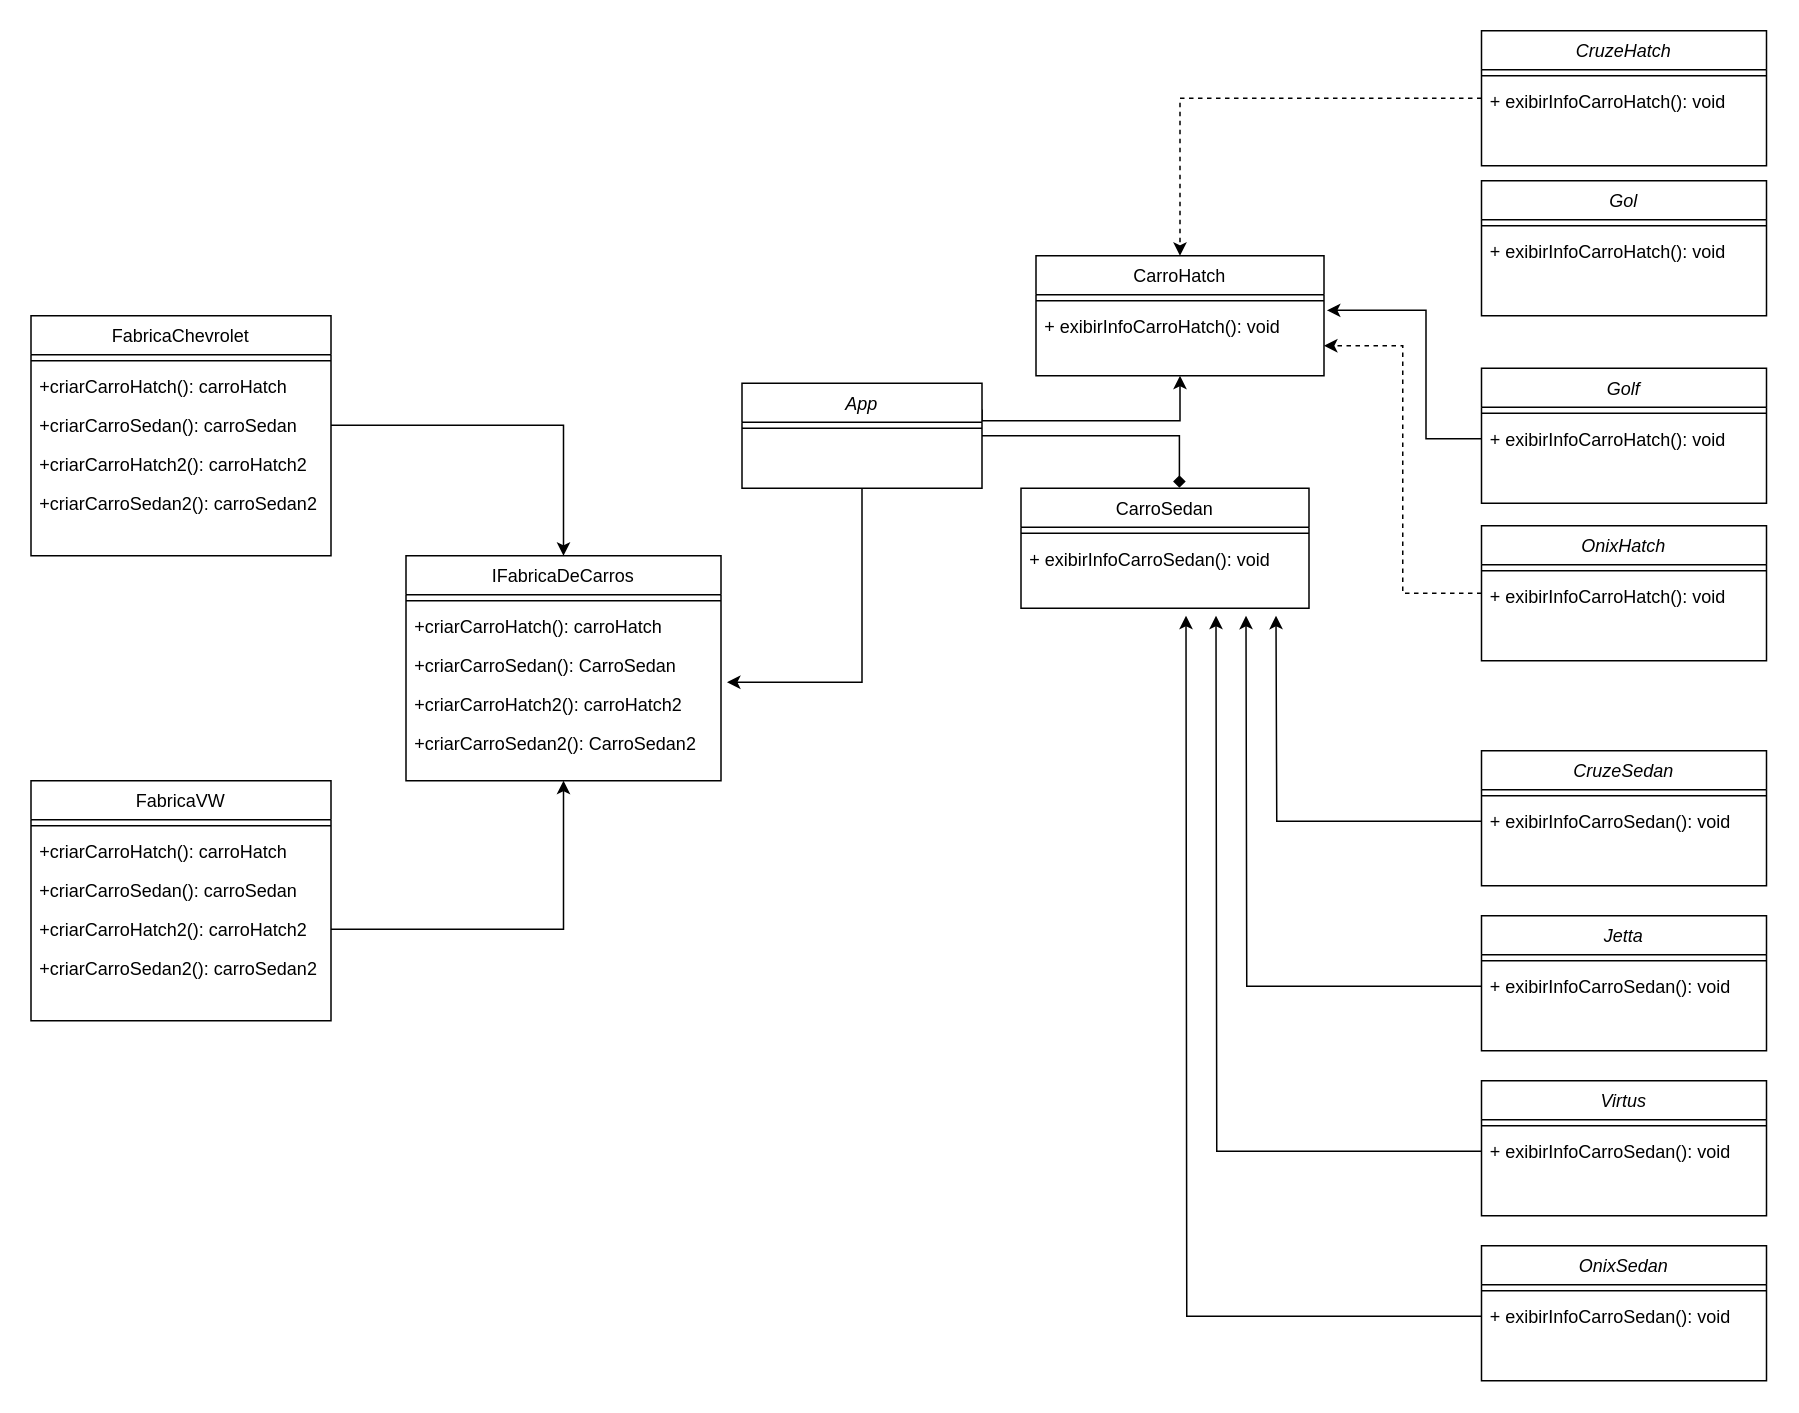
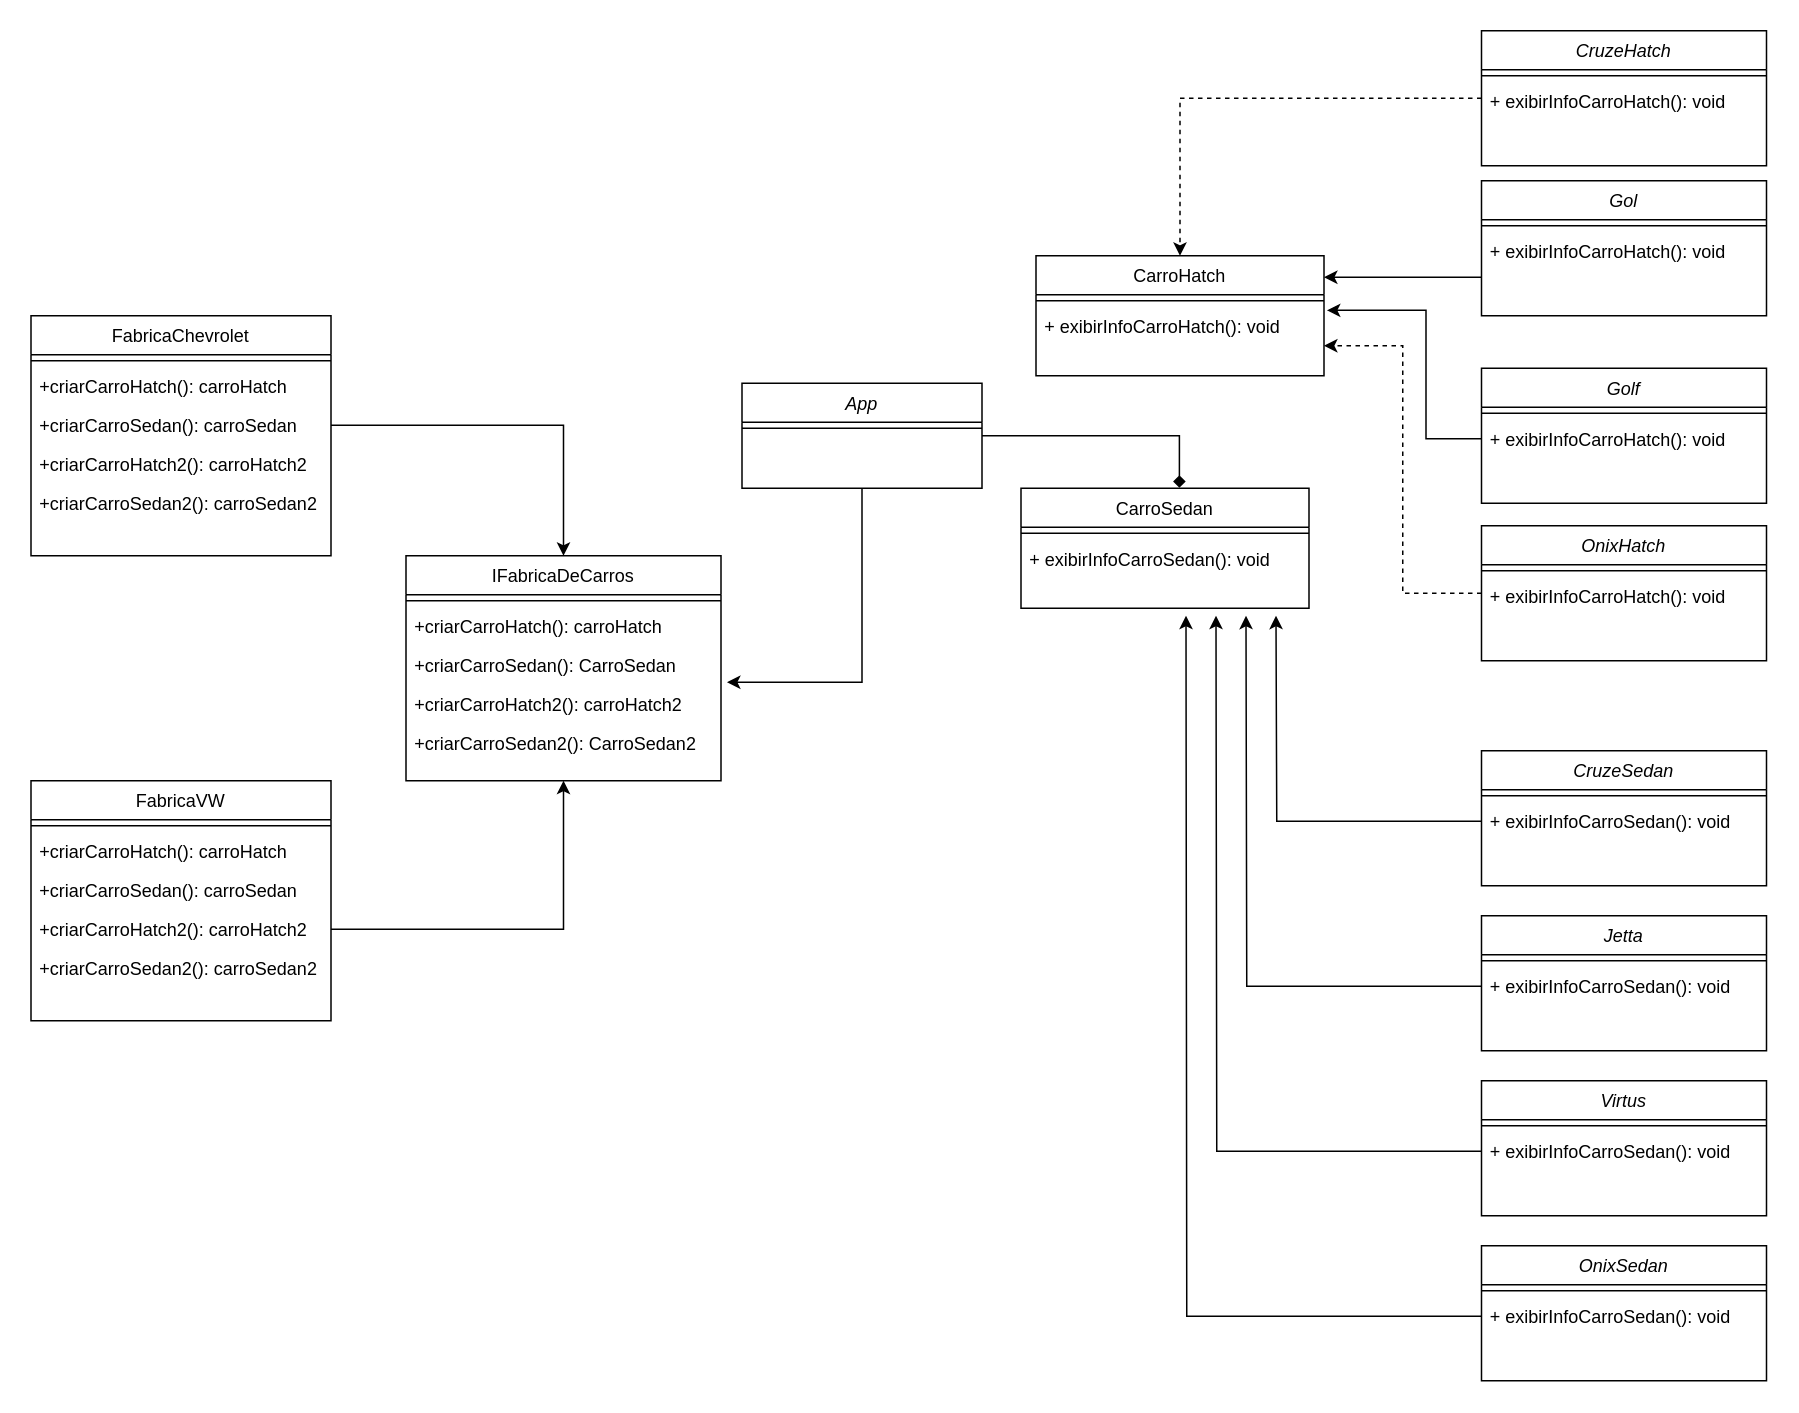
edge "Gol" -> "CarroHatch": added
edge "App" -> "CarroHatch": removed
